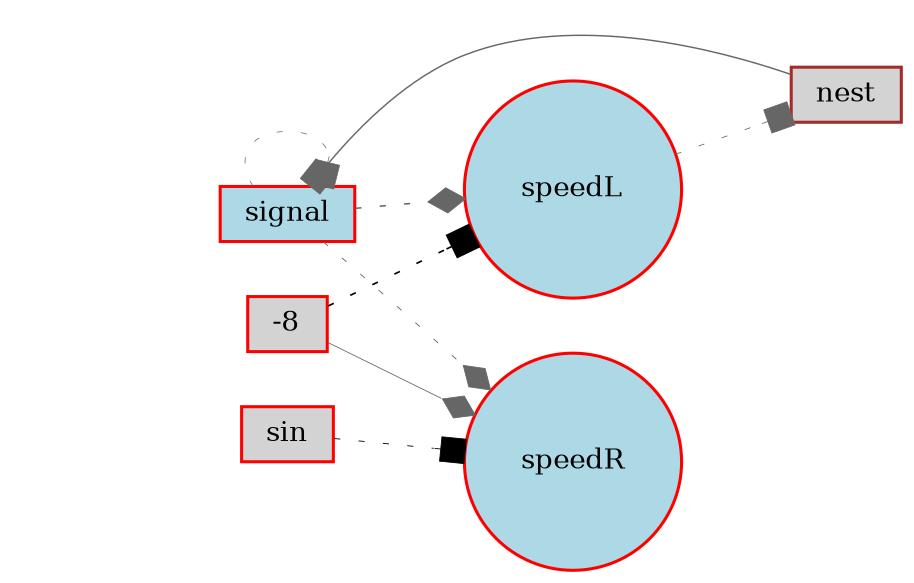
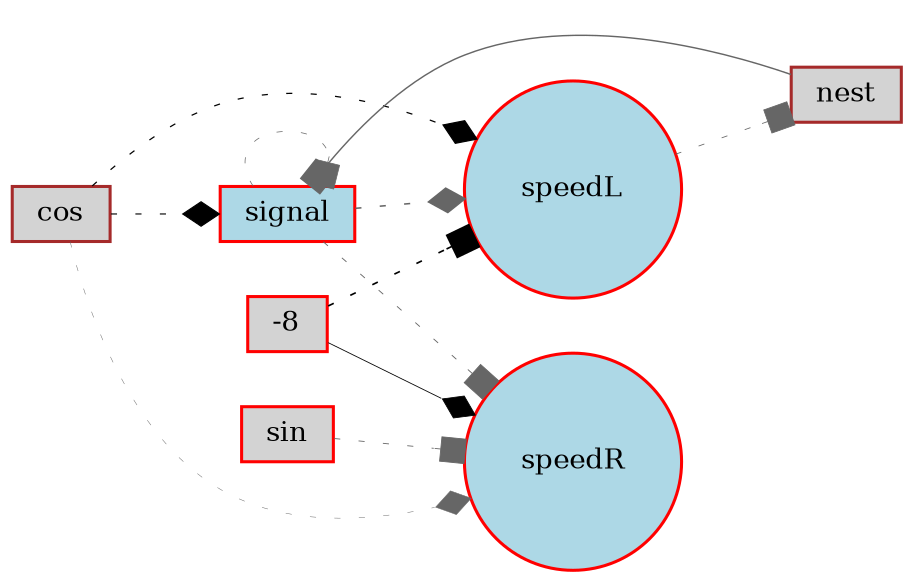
node "cos": added
edge "signal" -> "speedR": arrowhead diamond -> box
edge "-8" -> "speedR": color gray40 -> black
edge "sin" -> "speedR": color black -> gray40
